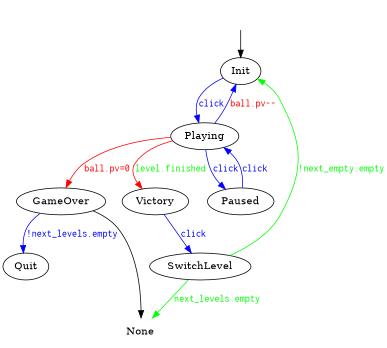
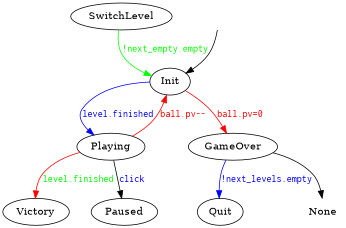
edge "Init" -> "Playing": label "click" -> "level.finished"
edge "Playing" -> "Init": color blue -> red
edge "Playing" -> "GameOver": now "Init" -> "GameOver"
edge "Playing" -> "Paused": color blue -> black
edge "Paused" -> "Playing": removed, label "click"
edge "Victory" -> "SwitchLevel": removed, label "click"
edge "SwitchLevel" -> "None": removed, label "next_levels.empty"
